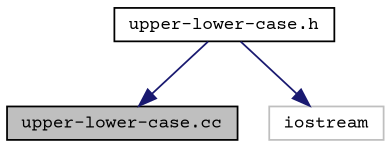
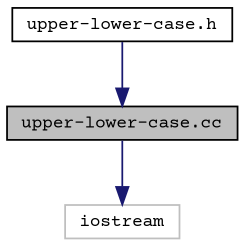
edge "upper-lower-case.h" -> "iostream": now "upper-lower-case.cc" -> "iostream"
